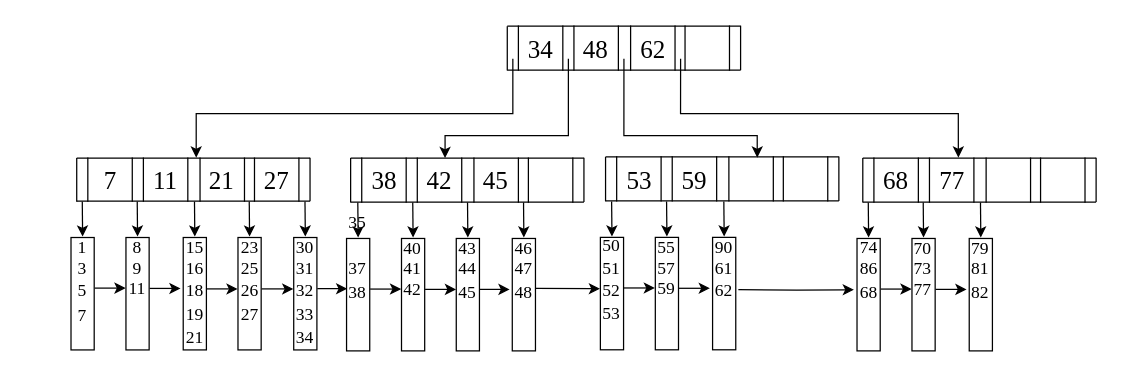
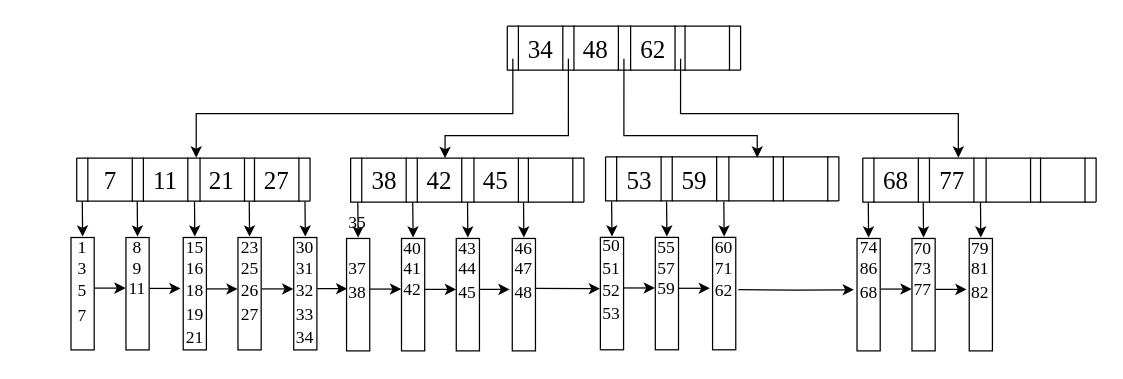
node "90": label "90" -> "60"
node "61": label "61" -> "71"
